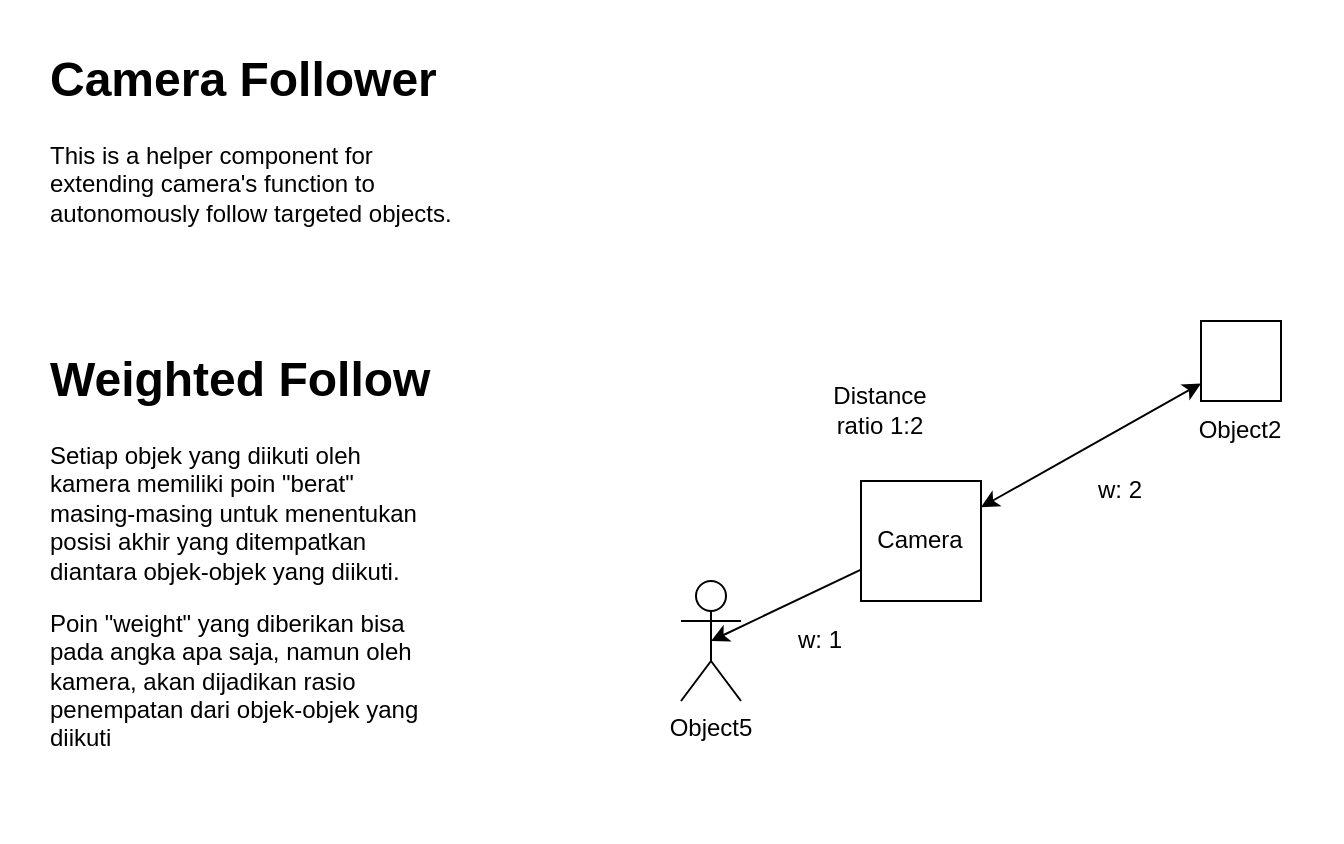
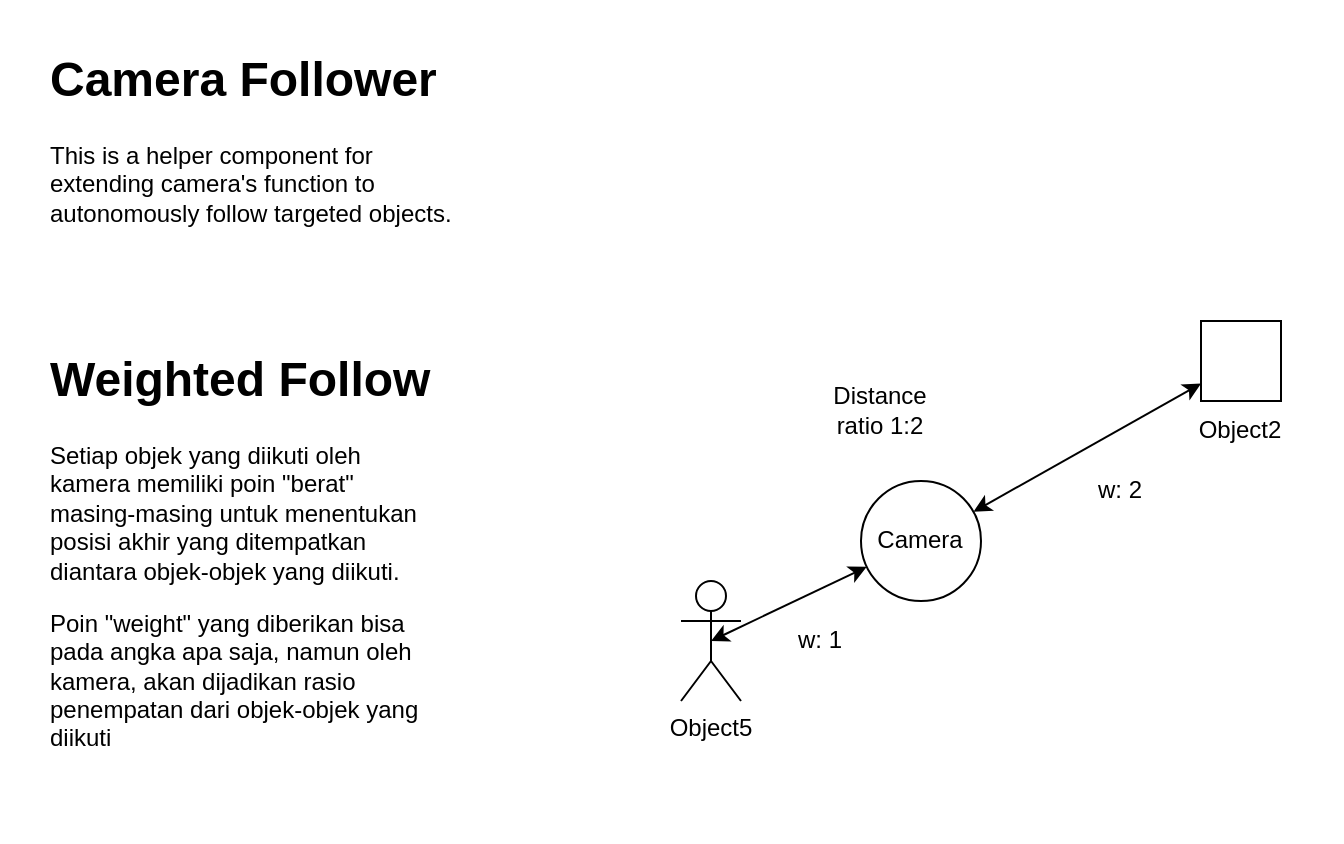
node "Camera": shape rectangle -> ellipse
edge "Camera" -> "Object5": arrowhead none -> classic
